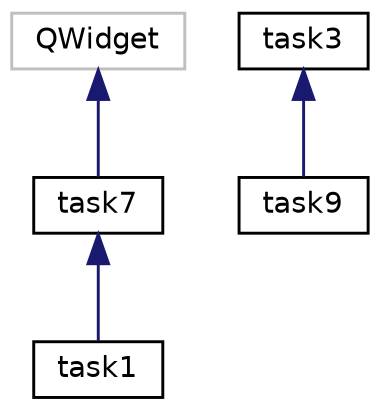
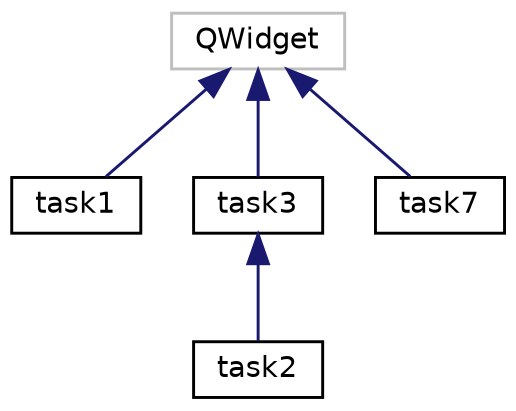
edge "task3" -> "QWidget": added
node "task9": label "task9" -> "task2"
edge "task1" -> "task7": now "task1" -> "QWidget"
